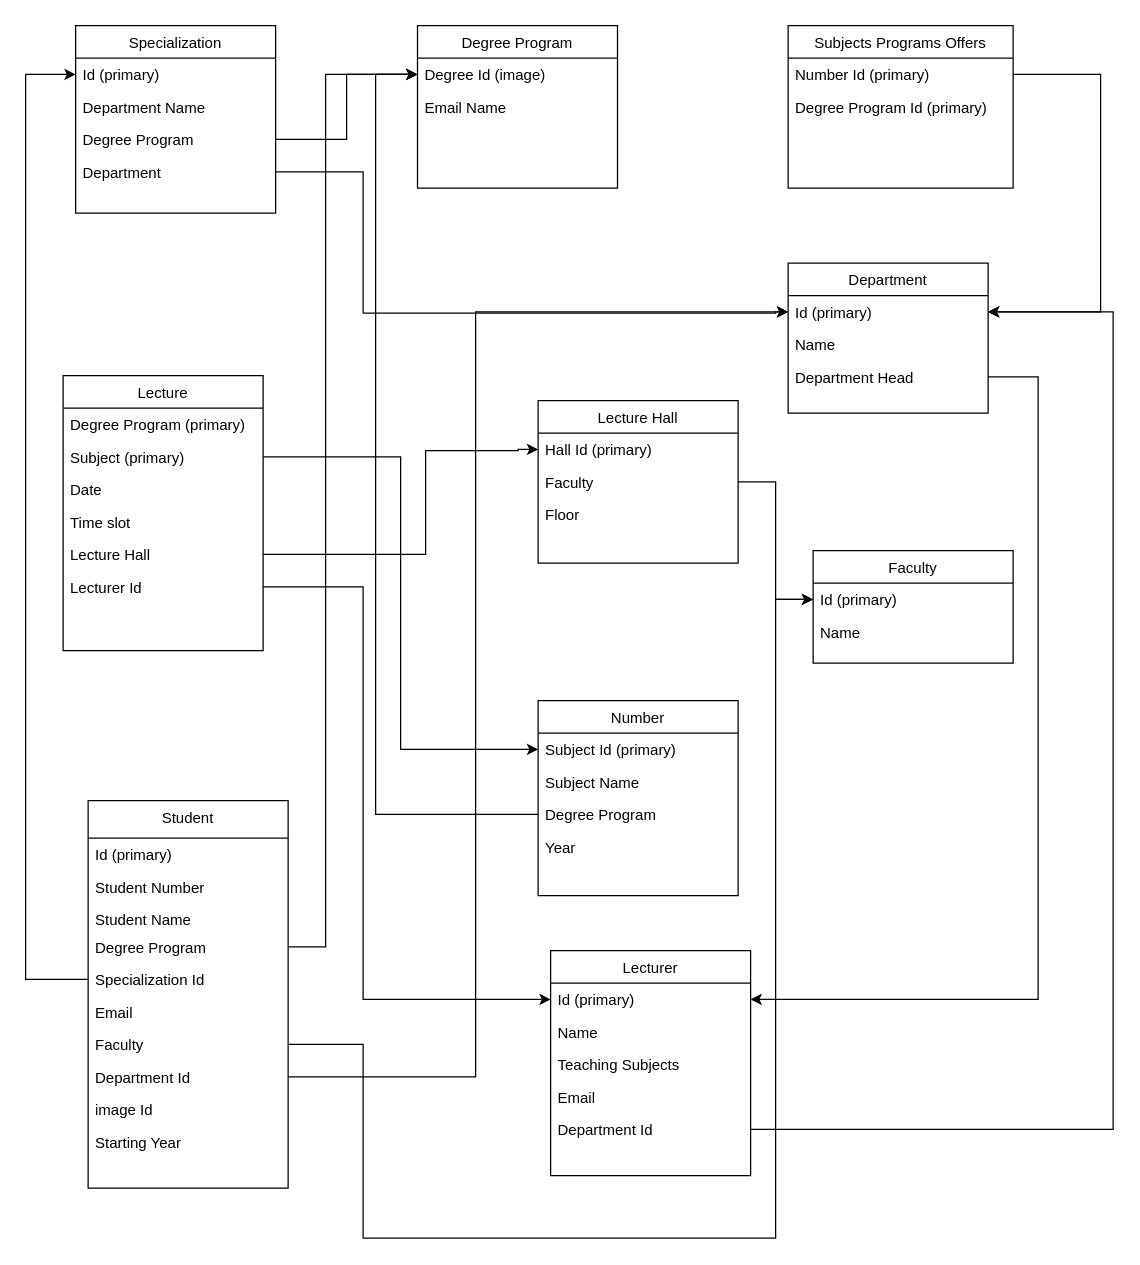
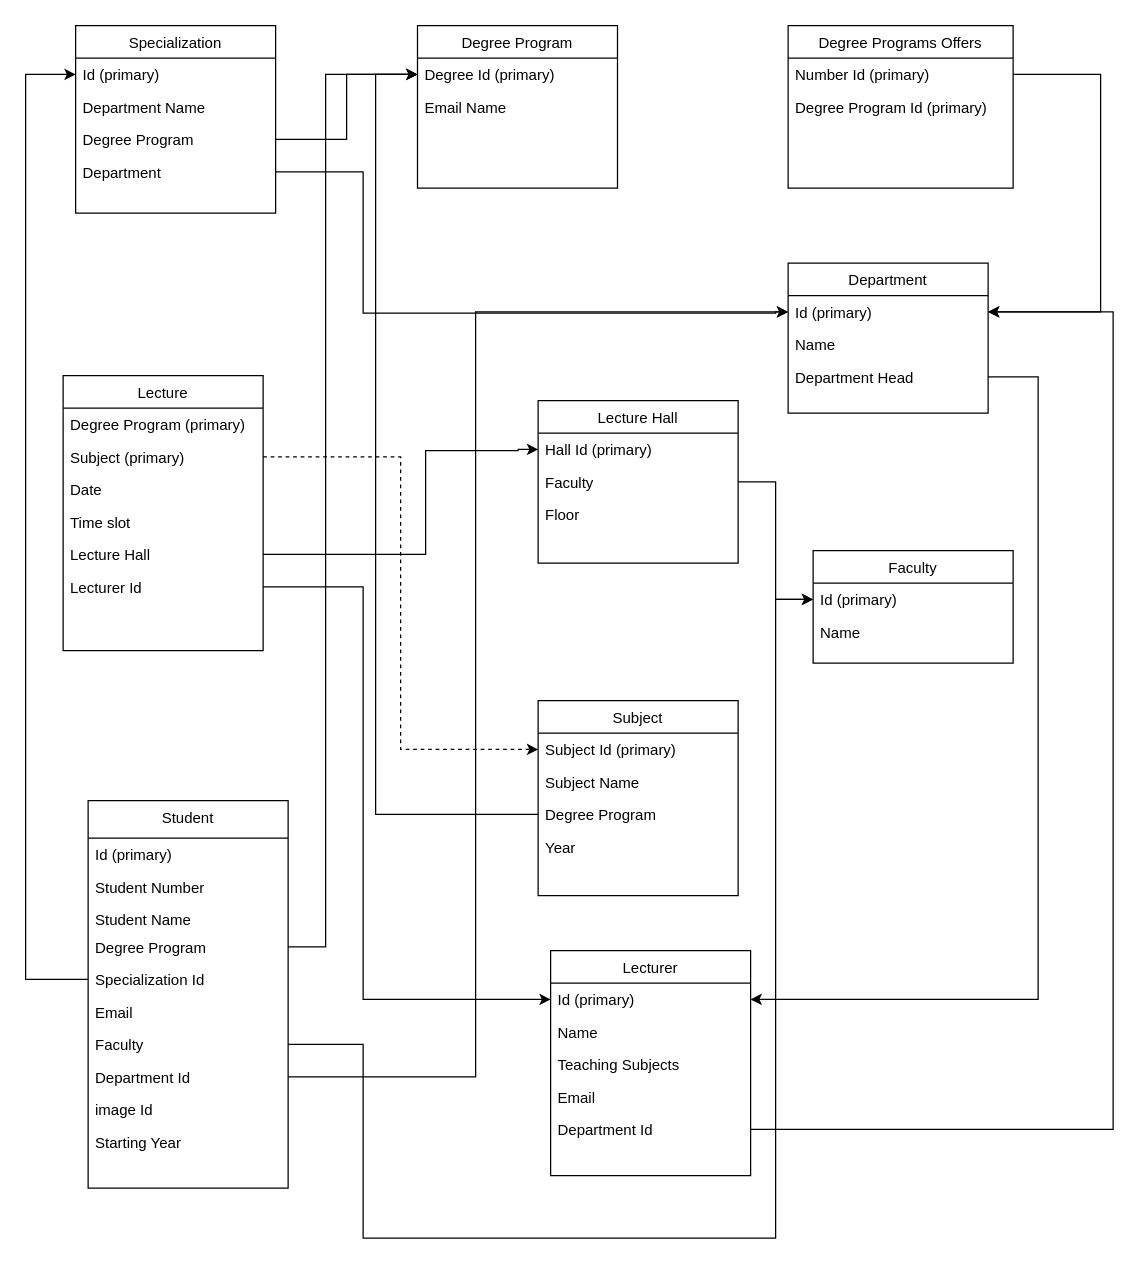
node "Subjects Programs Offers": label "Subjects Programs Offers" -> "Degree Programs Offers"
node "Degree Id (image)": label "Degree Id (image)" -> "Degree Id (primary)"
edge "Subject (primary)" -> "Subject Id (primary)": style solid -> dashed
node "Number": label "Number" -> "Subject"
